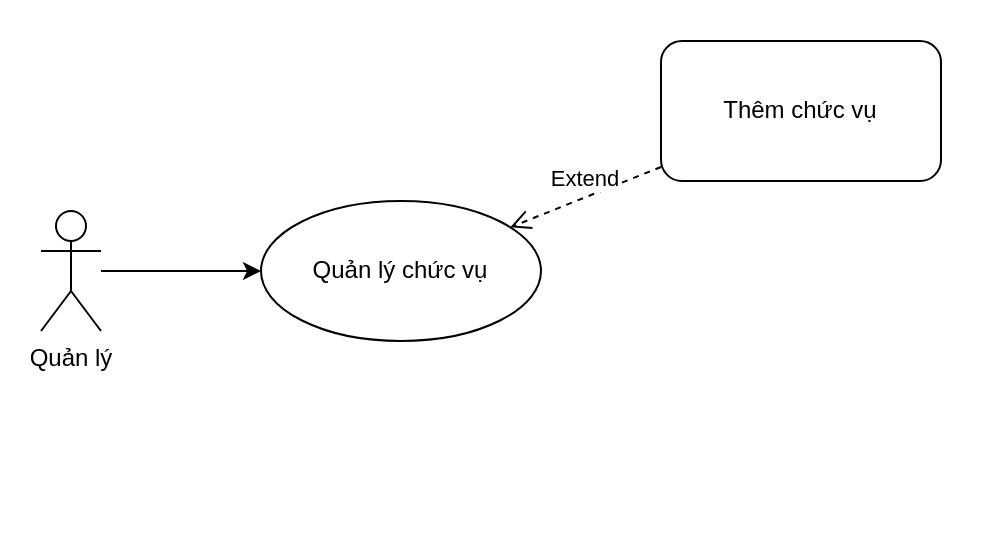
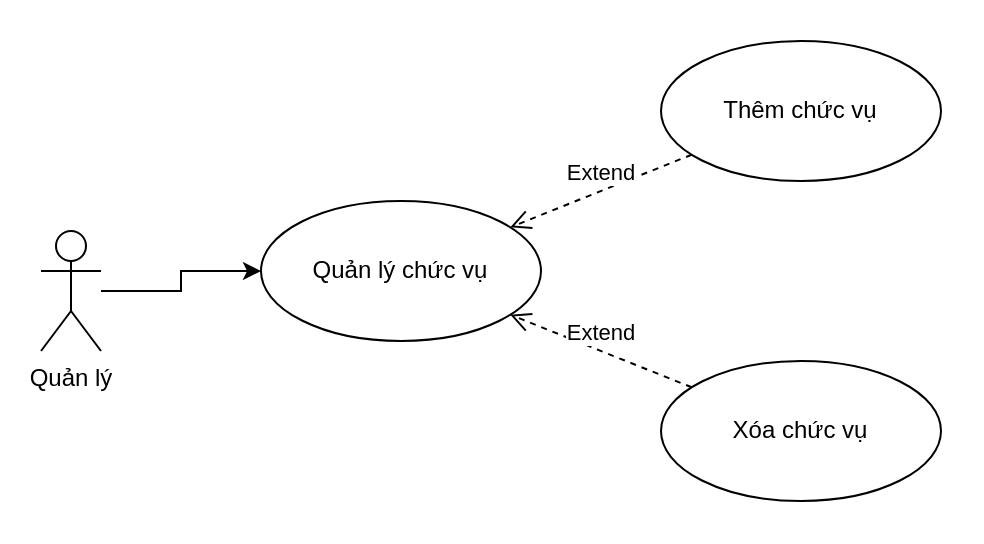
node "Thêm chức vụ": shape rounded rectangle -> ellipse
node "Quản lý": moved (71, 271) -> (71, 291)
edge "Xóa chức vụ" -> "Quản lý chức vụ": added, label "Extend"
node "Xóa chức vụ": added
